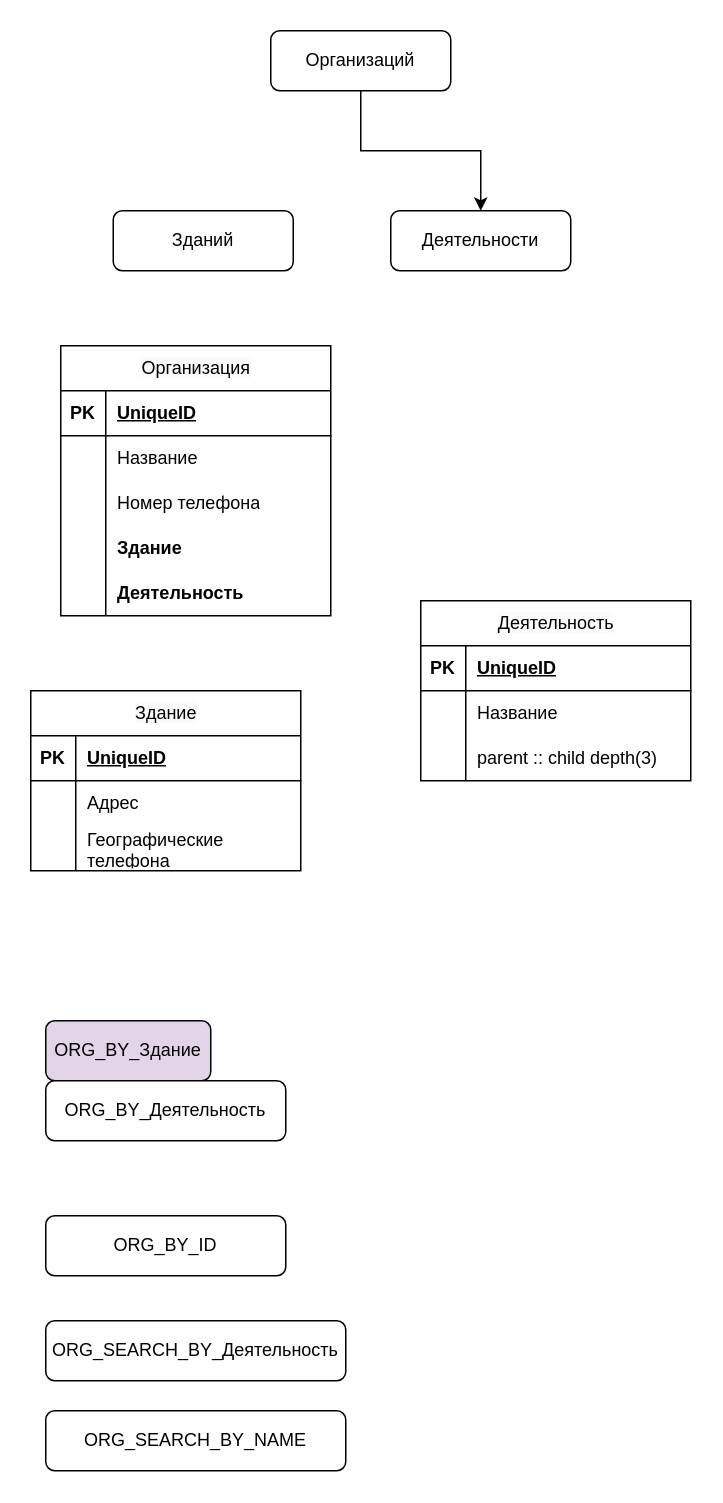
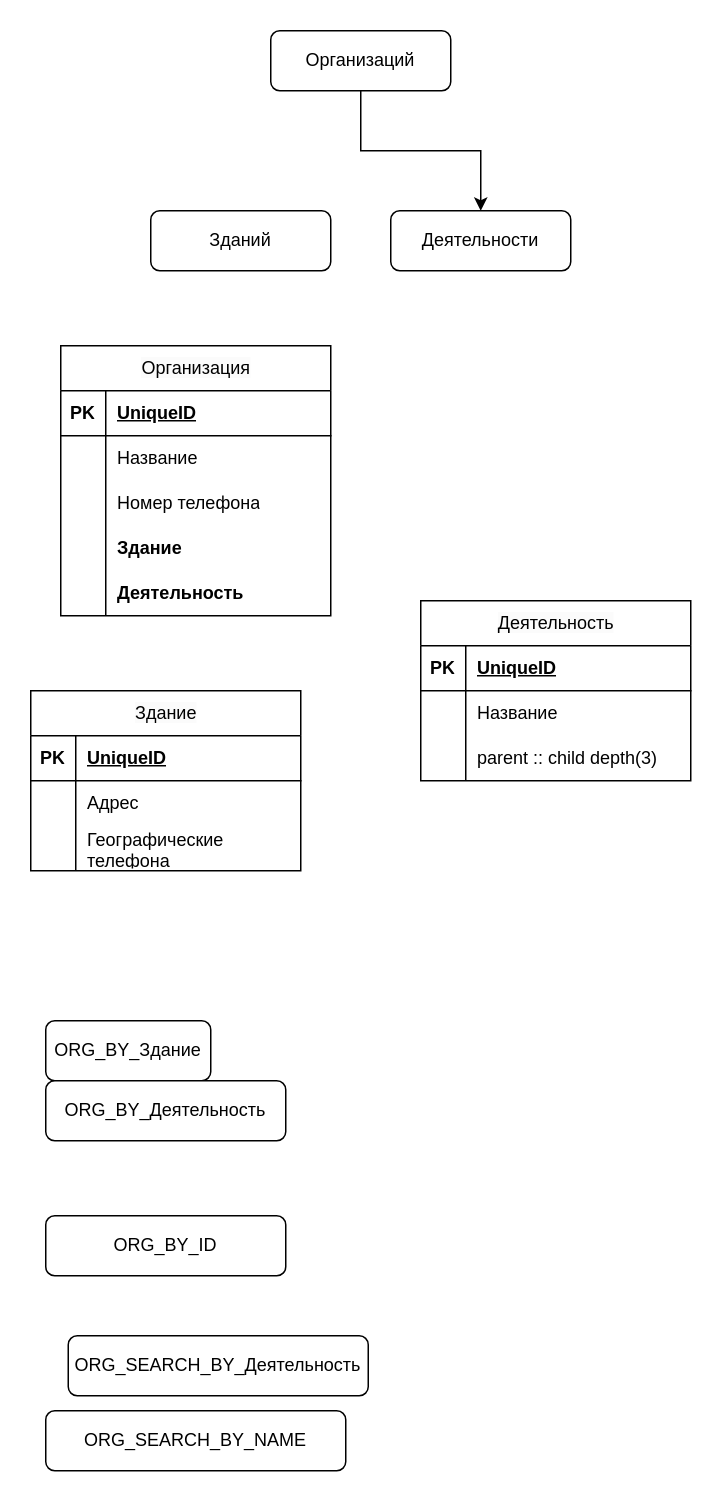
node "Зданий": moved (203, 241) -> (241, 241)
node "ORG_BY_Здание": fillcolor #e1d5e7 -> #ffffff
node "ORG_SEARCH_BY_Деятельность": moved (196, 1351) -> (218, 1366)
